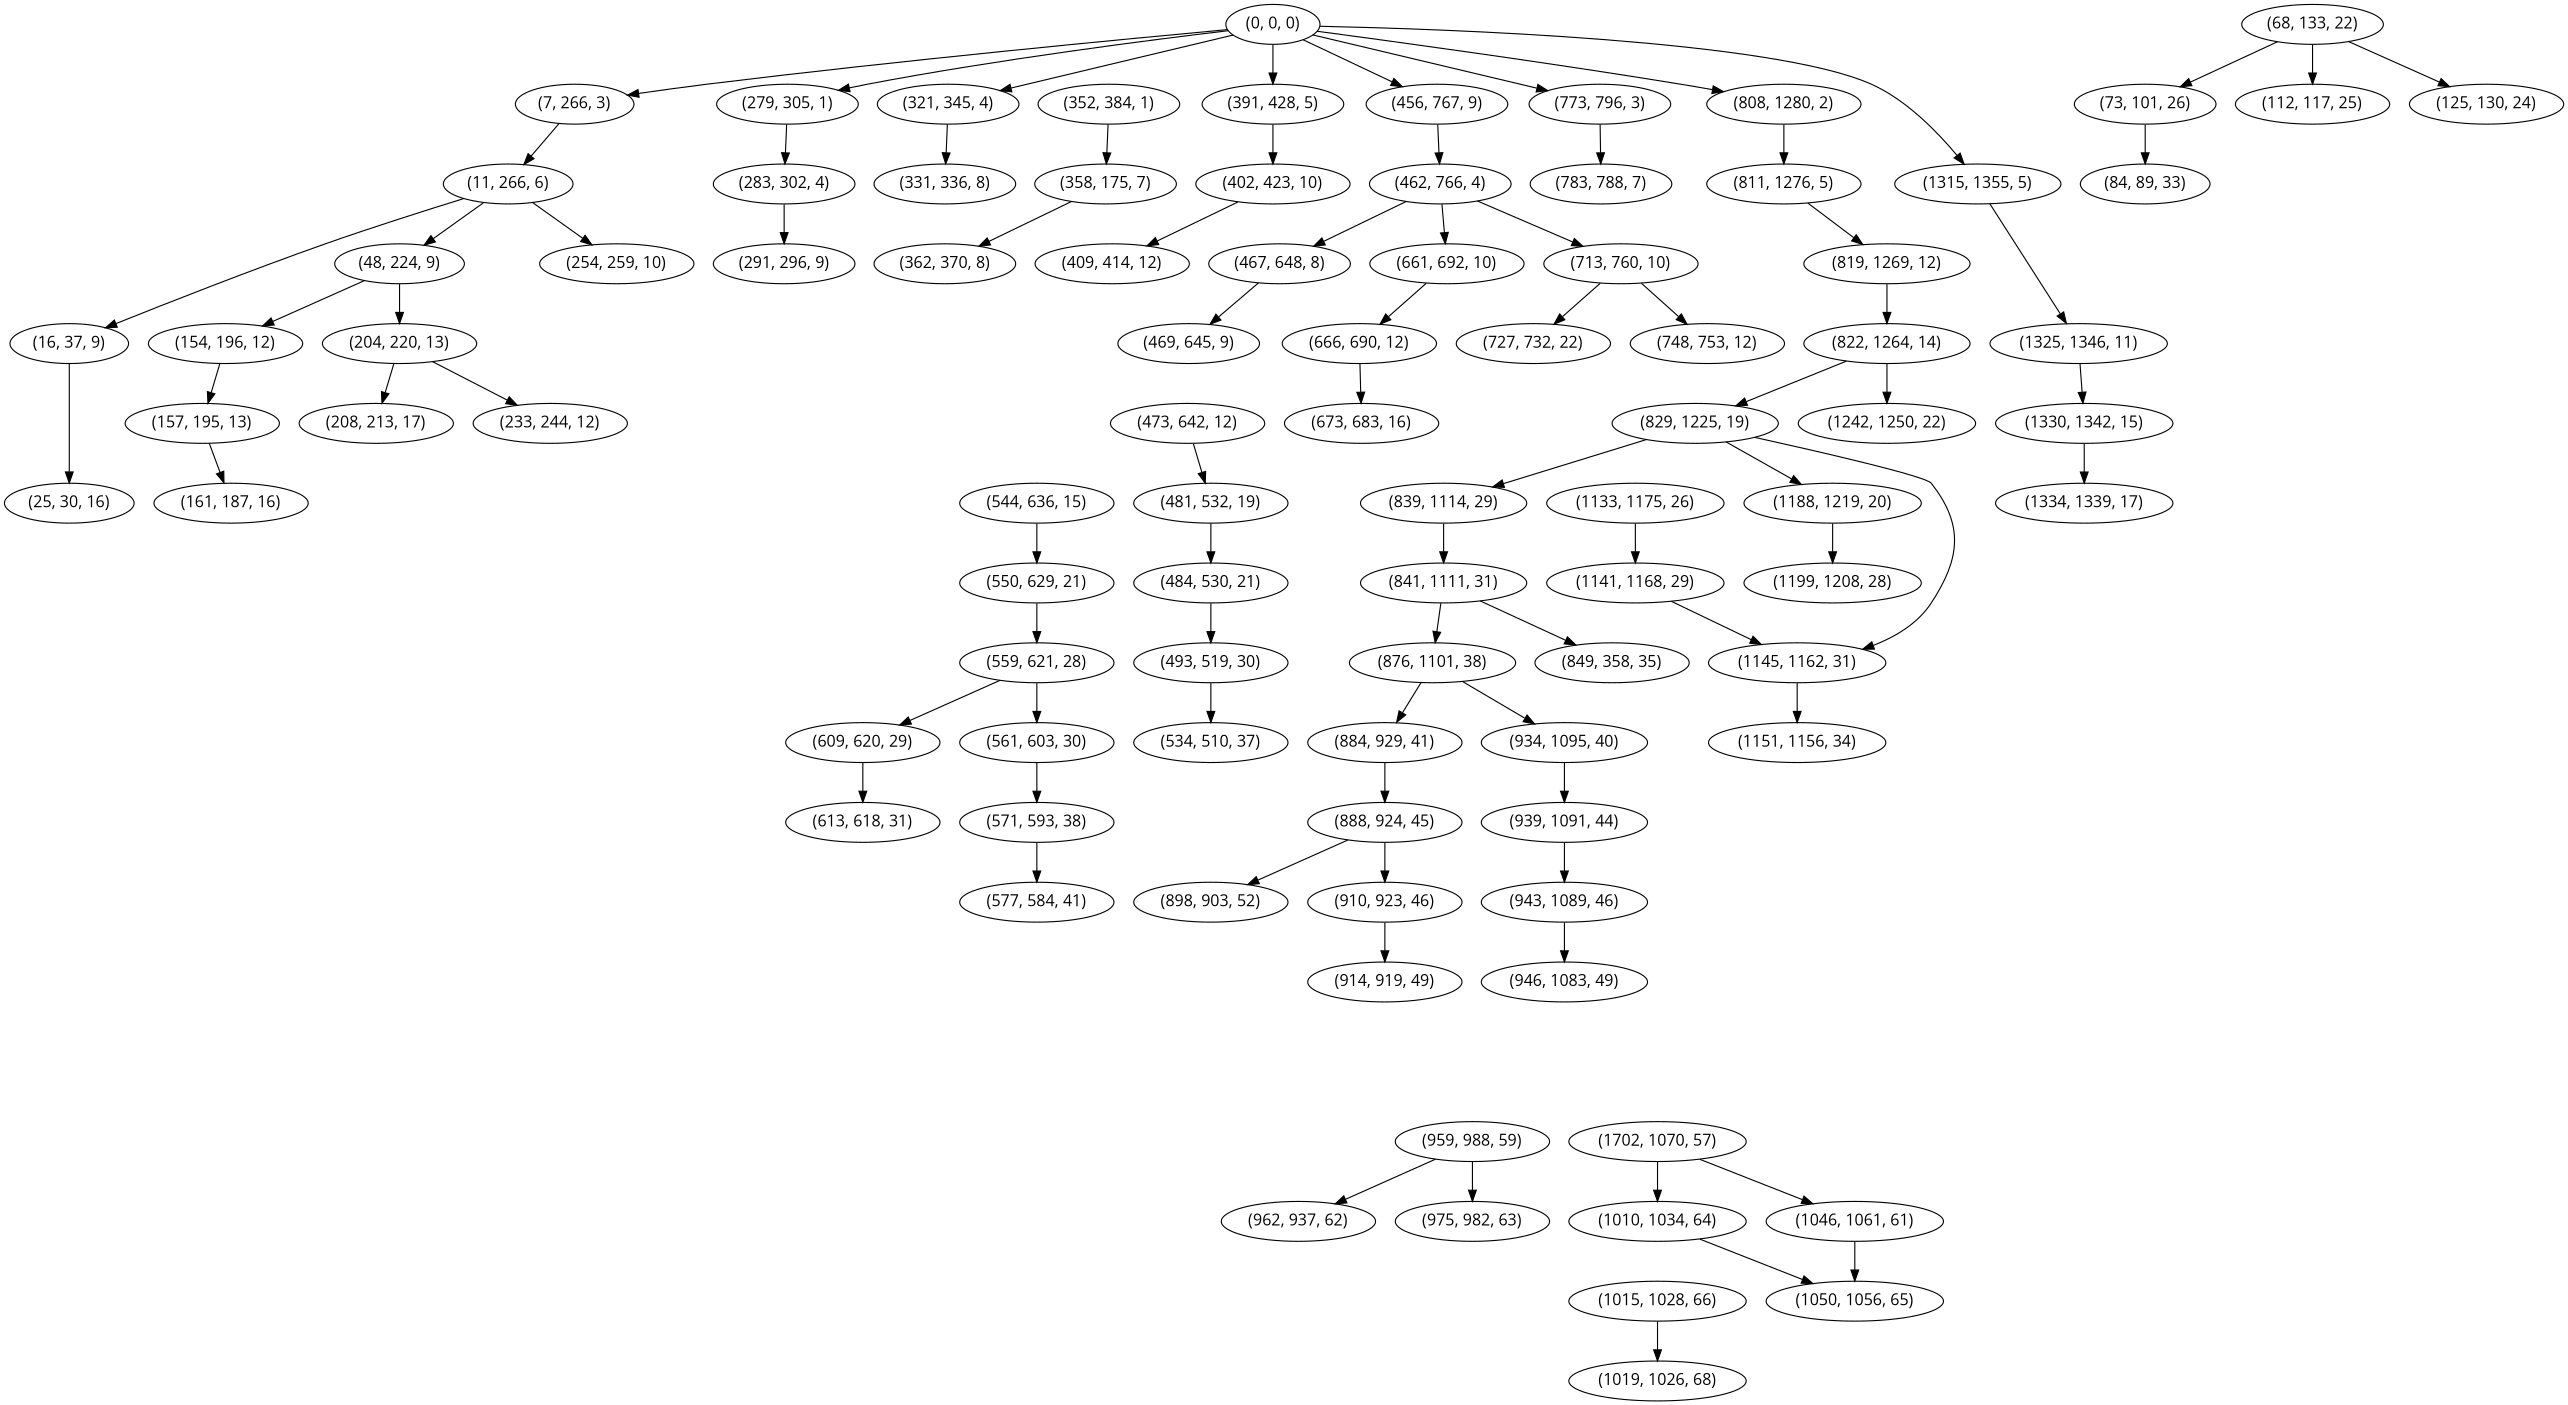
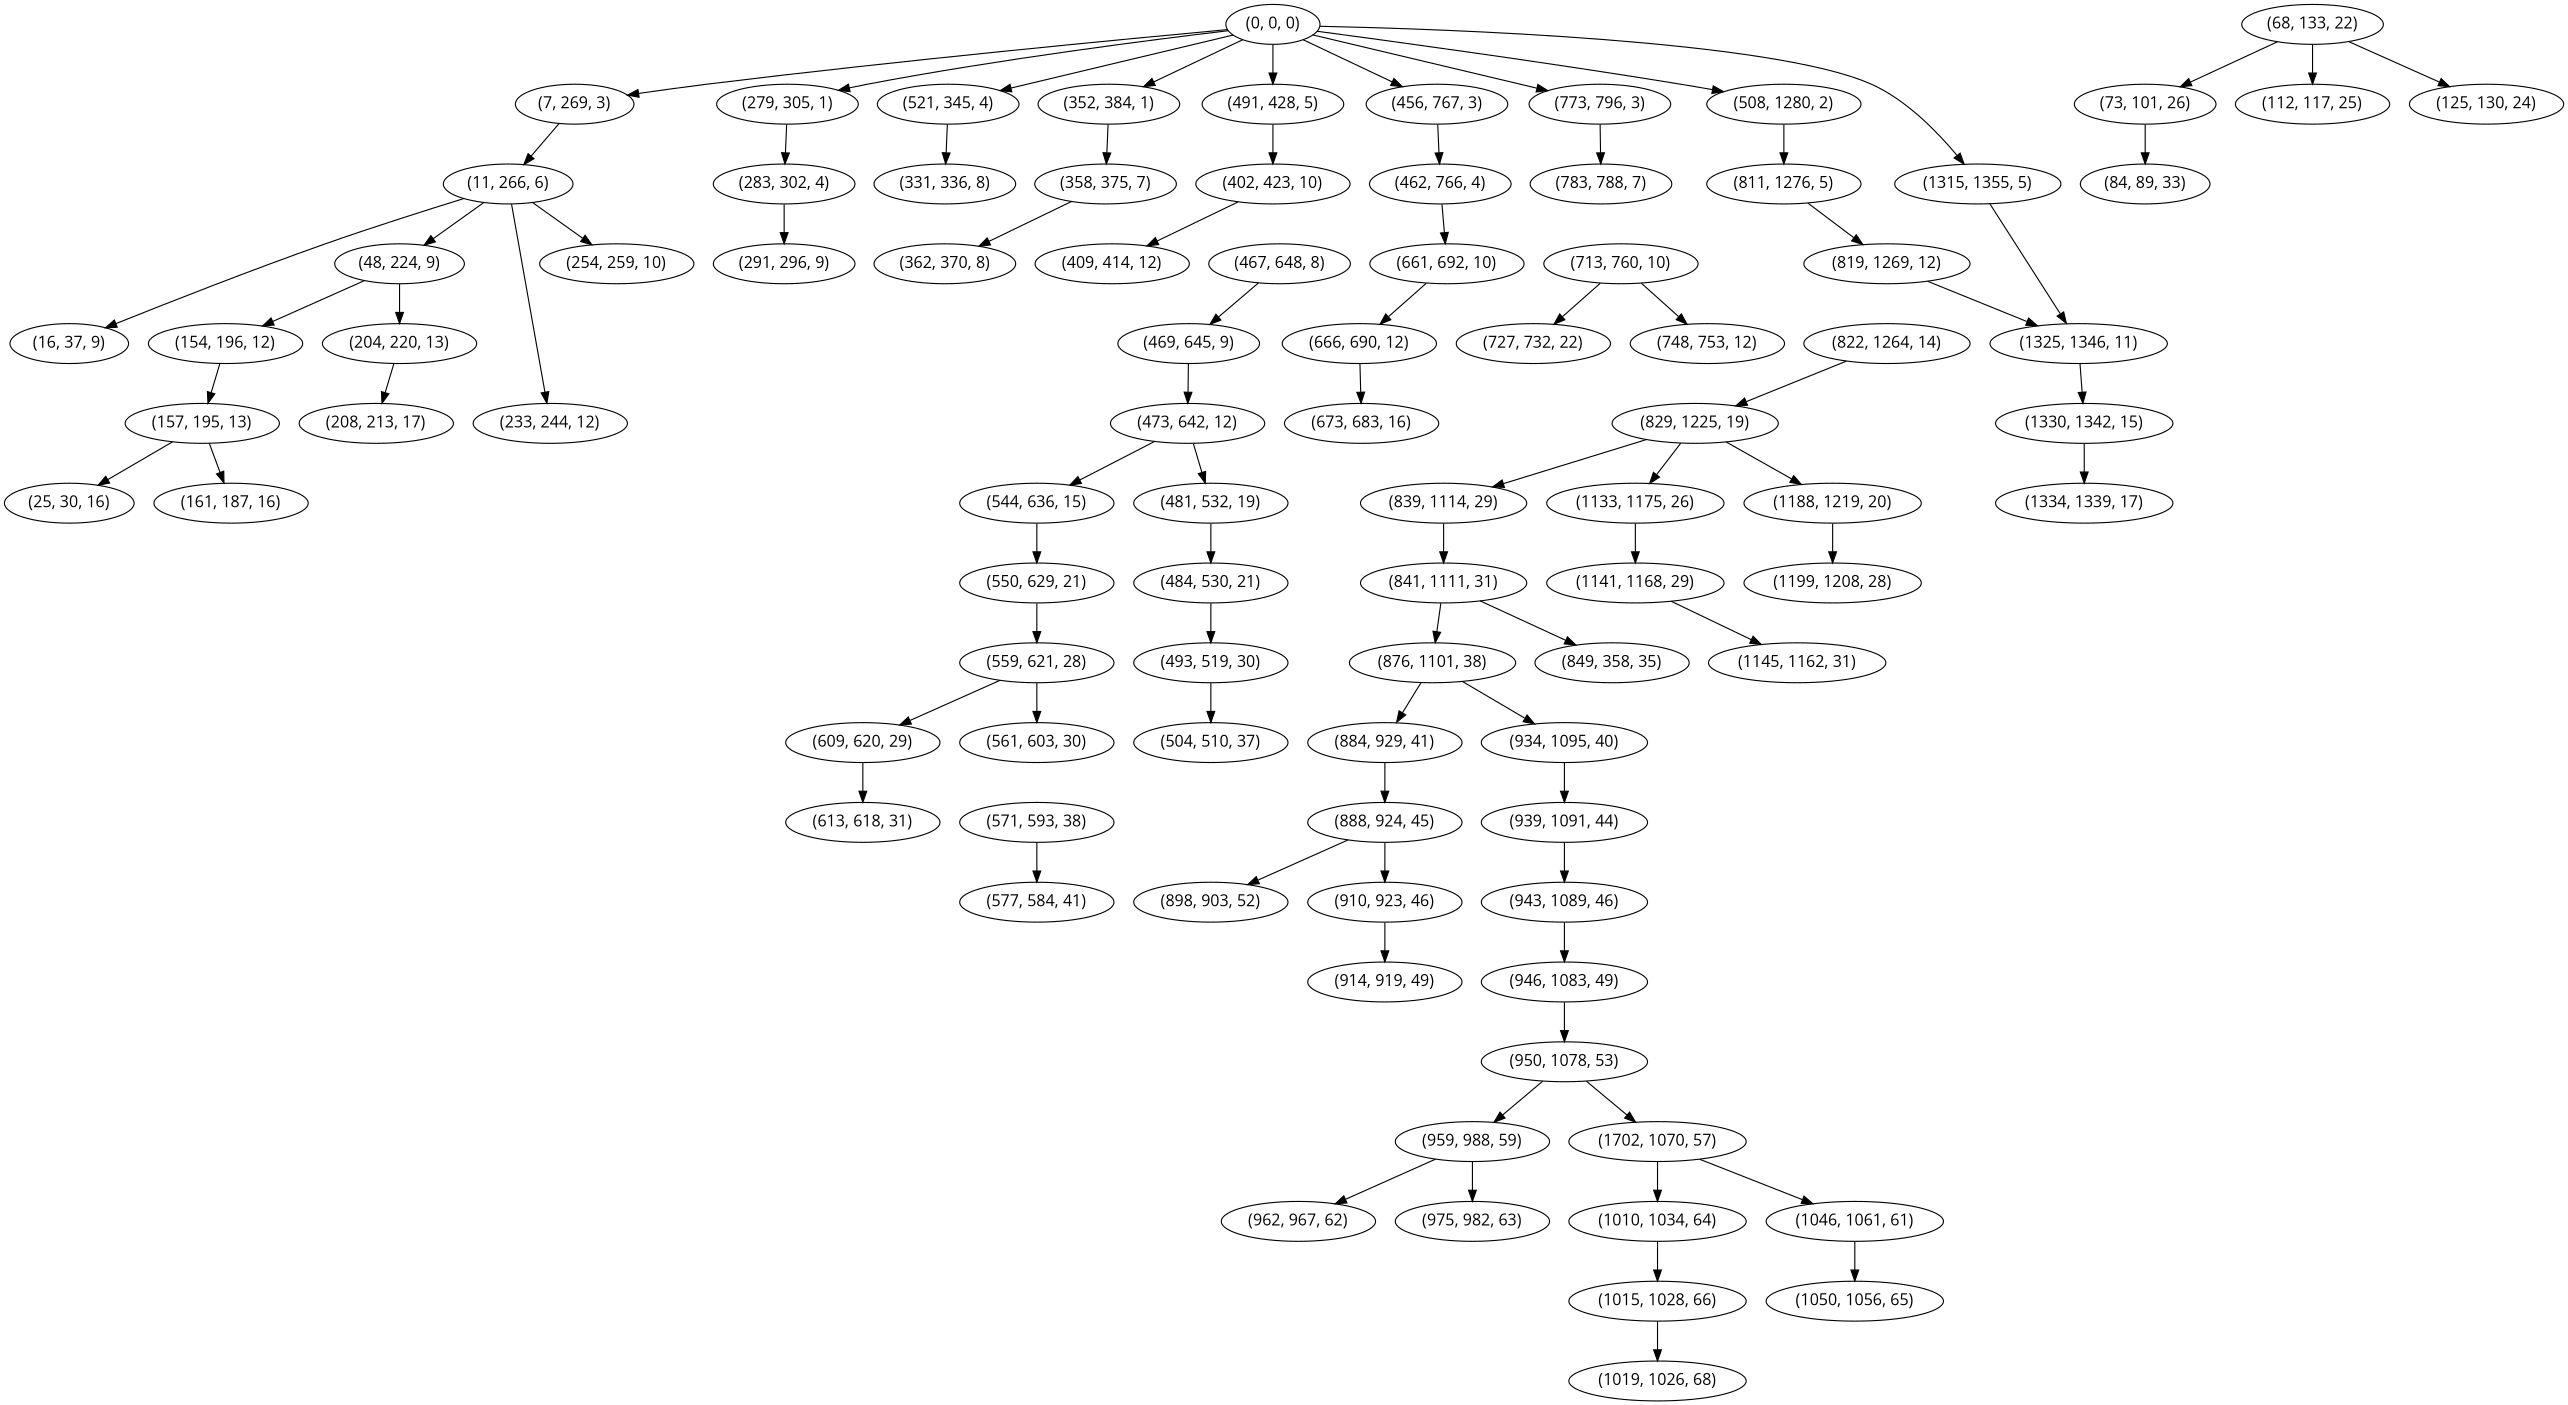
edge "(0, 0, 0)" -> "(352, 384, 1)": added
node "(7, 266, 3)": label "(7, 266, 3)" -> "(7, 269, 3)"
node "(321, 345, 4)": label "(321, 345, 4)" -> "(521, 345, 4)"
node "(391, 428, 5)": label "(391, 428, 5)" -> "(491, 428, 5)"
node "(456, 767, 9)": label "(456, 767, 9)" -> "(456, 767, 3)"
node "(808, 1280, 2)": label "(808, 1280, 2)" -> "(508, 1280, 2)"
node "(358, 175, 7)": label "(358, 175, 7)" -> "(358, 375, 7)"
edge "(462, 766, 4)" -> "(467, 648, 8)": removed
edge "(462, 766, 4)" -> "(713, 760, 10)": removed
edge "(819, 1269, 12)" -> "(822, 1264, 14)": now "(819, 1269, 12)" -> "(1325, 1346, 11)"
edge "(469, 645, 9)" -> "(473, 642, 12)": added
edge "(204, 220, 13)" -> "(233, 244, 12)": now "(11, 266, 6)" -> "(233, 244, 12)"
edge "(16, 37, 9)" -> "(25, 30, 16)": now "(157, 195, 13)" -> "(25, 30, 16)"
node "(1242, 1250, 22)": removed
edge "(473, 642, 12)" -> "(544, 636, 15)": added
edge "(829, 1225, 19)" -> "(1145, 1162, 31)": now "(829, 1225, 19)" -> "(1133, 1175, 26)"
node "(534, 510, 37)": label "(534, 510, 37)" -> "(504, 510, 37)"
node "(1151, 1156, 34)": removed
edge "(561, 603, 30)" -> "(571, 593, 38)": removed
node "(950, 1078, 53)": added
node "(962, 937, 62)": label "(962, 937, 62)" -> "(962, 967, 62)"
edge "(1010, 1034, 64)" -> "(1050, 1056, 65)": now "(1010, 1034, 64)" -> "(1015, 1028, 66)"
